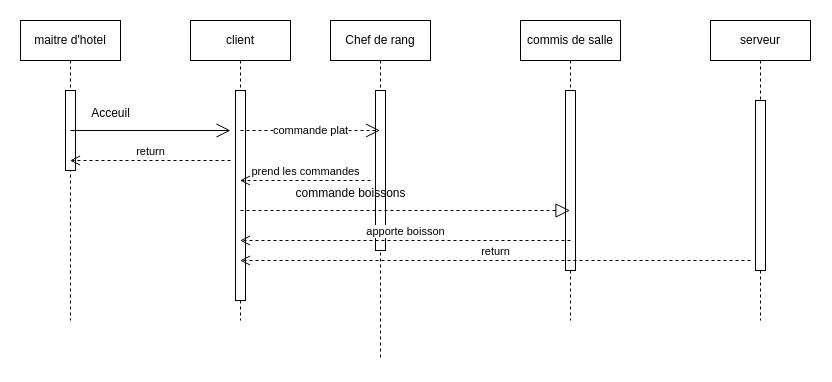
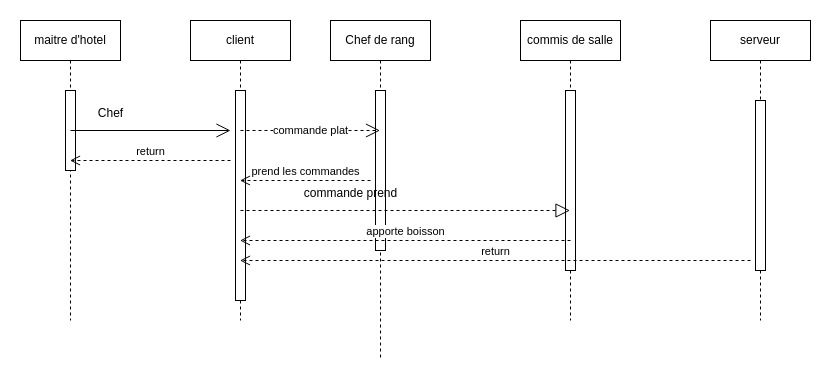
node "Acceuil": label "Acceuil" -> "Chef"
node "commande boissons": label "commande boissons" -> "commande prend"
